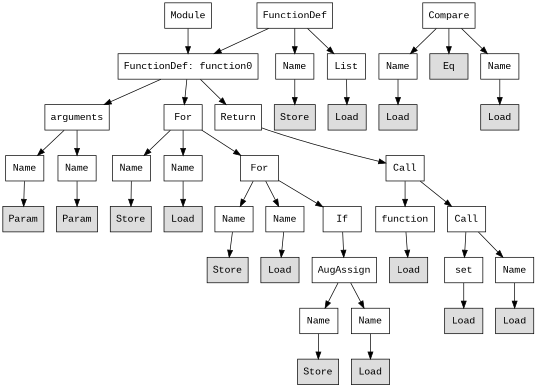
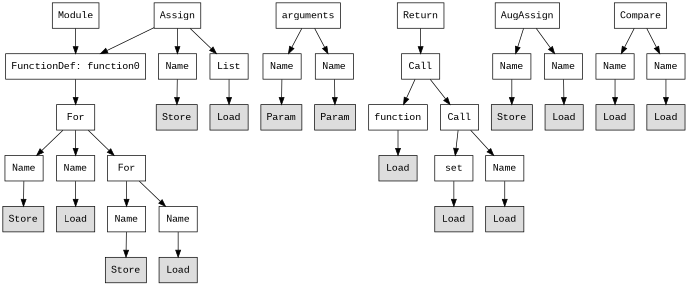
node "FunctionDef": label "FunctionDef" -> "Assign"
node "Eq": removed
edge "FunctionDef: function0" -> "Return": removed
edge "FunctionDef: function0" -> "arguments": removed
node "If": removed
